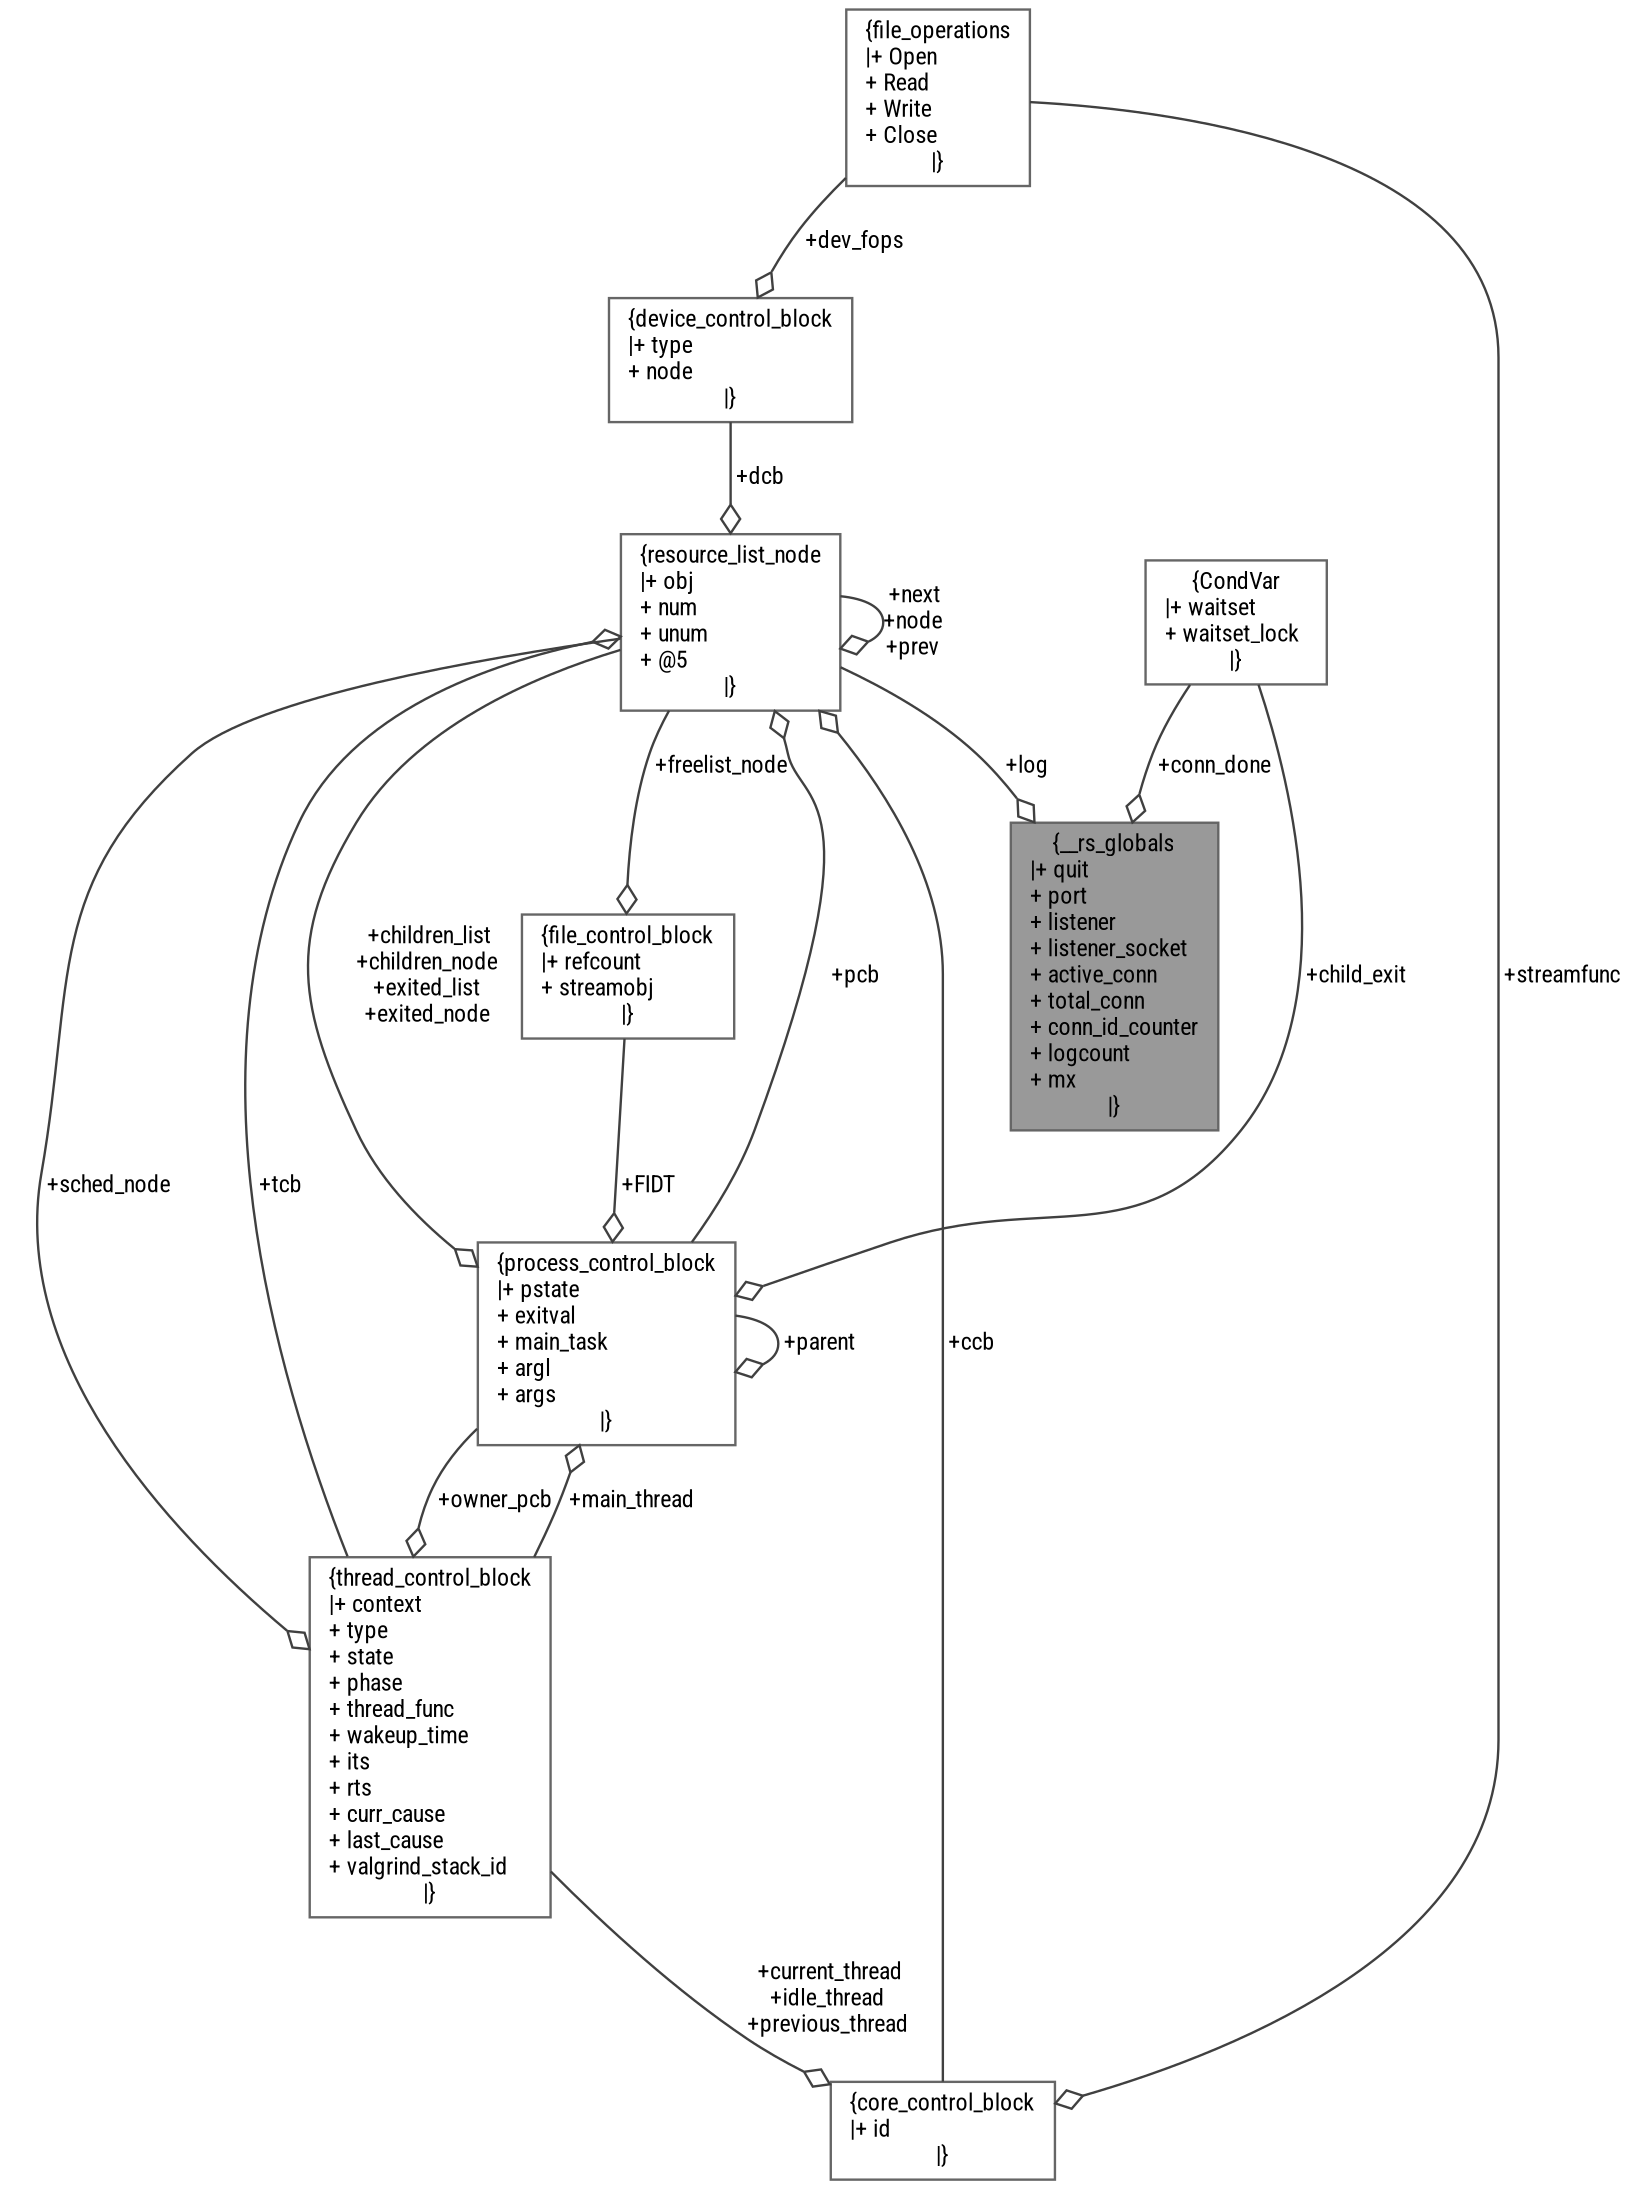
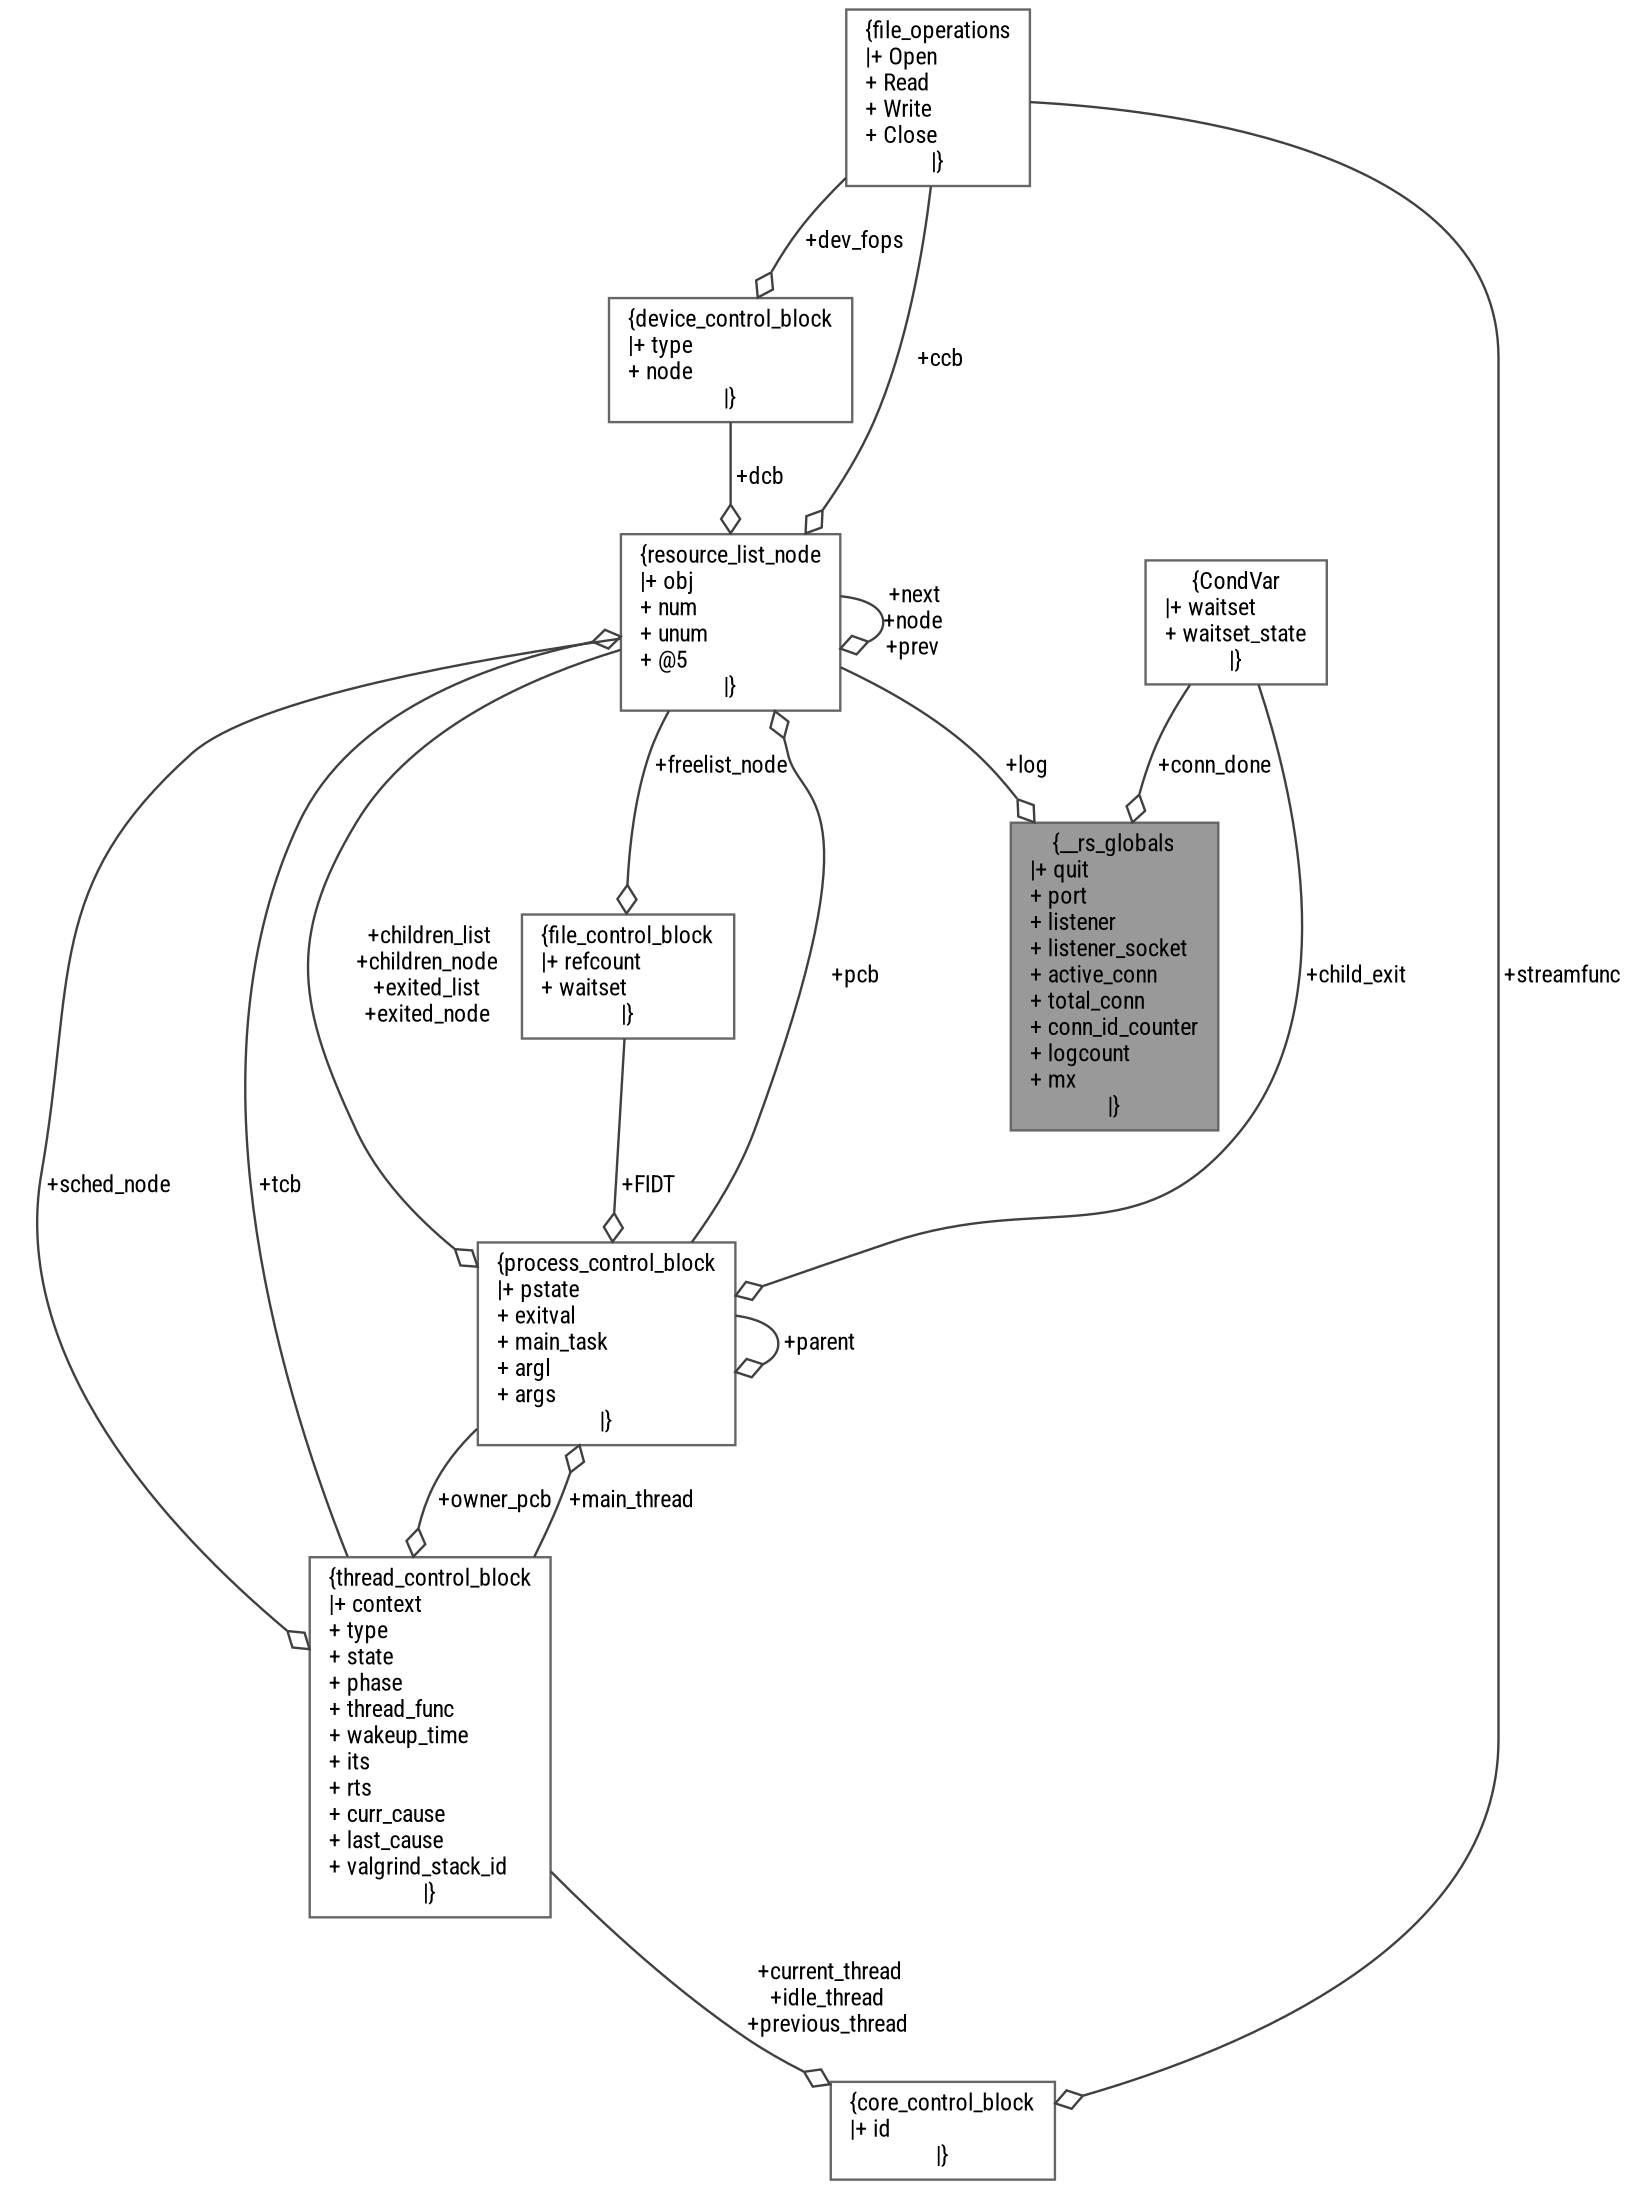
node "{CondVar |+ waitset + waitset_lock |}": label "{CondVar |+ waitset + waitset_lock |}" -> "{CondVar |+ waitset + waitset_state |}"
node "{file_control_block |+ refcount + streamobj |}": label "{file_control_block |+ refcount + streamobj |}" -> "{file_control_block |+ refcount + waitset |}"
edge "{core_control_block |+ id |}" -> "{resource_list_node |+ obj + num + unum + @5 |}": now "{file_operations |+ Open + Read + Write + Close |}" -> "{resource_list_node |+ obj + num + unum + @5 |}"
